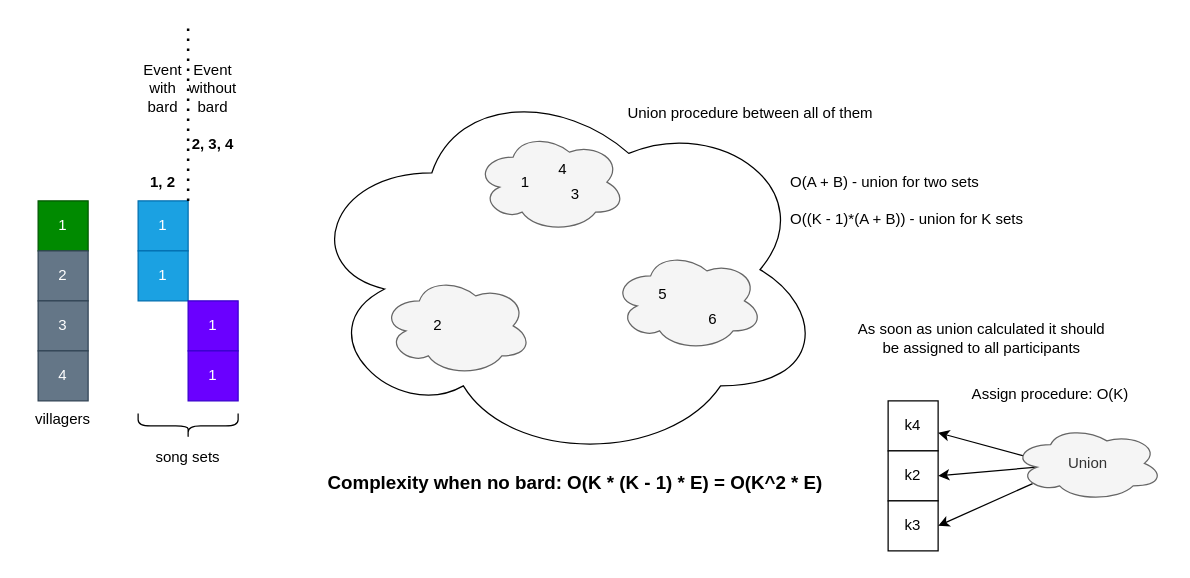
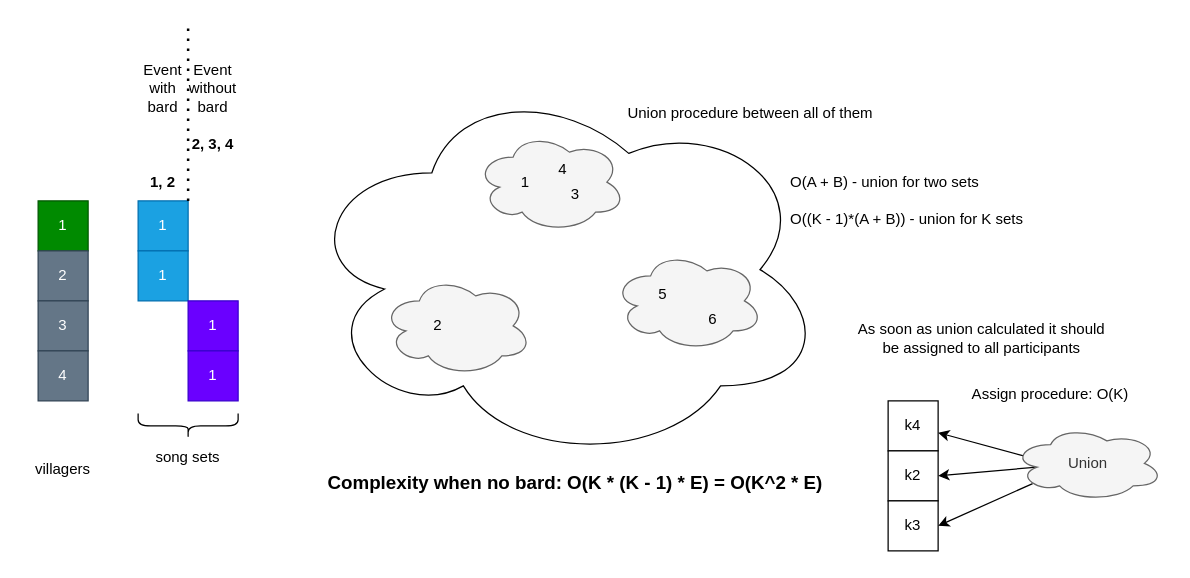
node "villagers": moved (63, 419) -> (63, 469)
